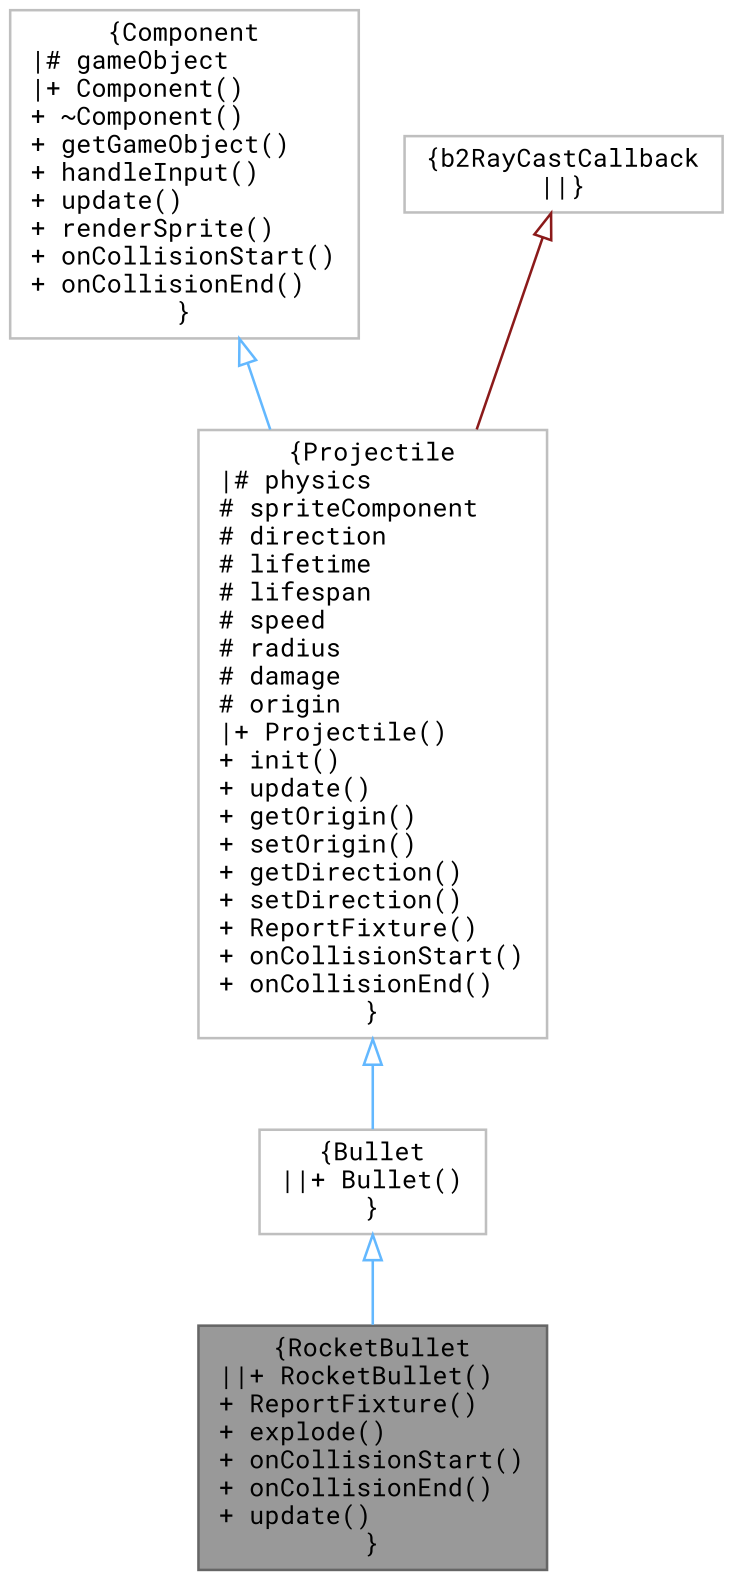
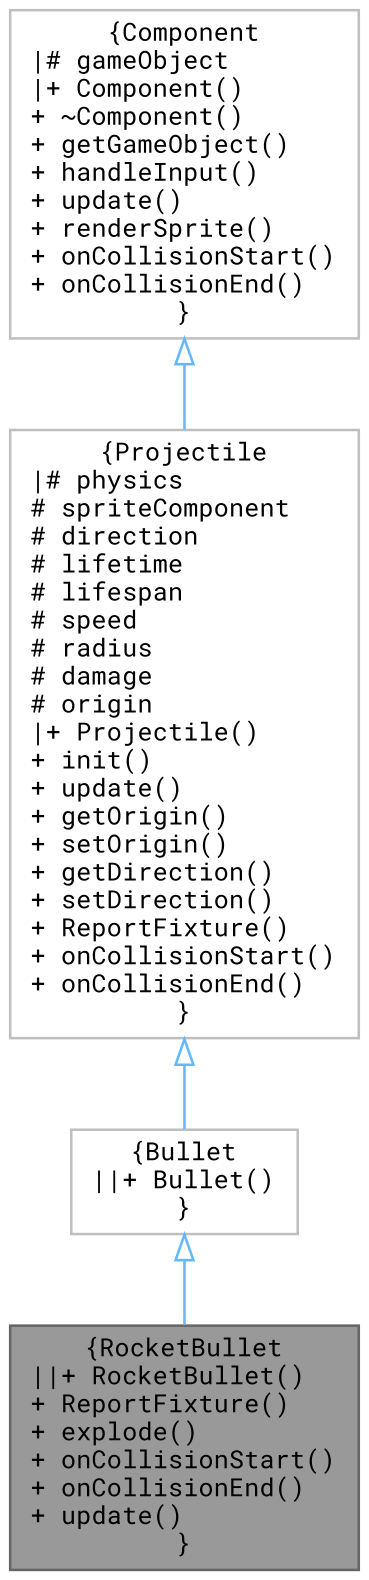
node "{b2RayCastCallback ||}": removed
